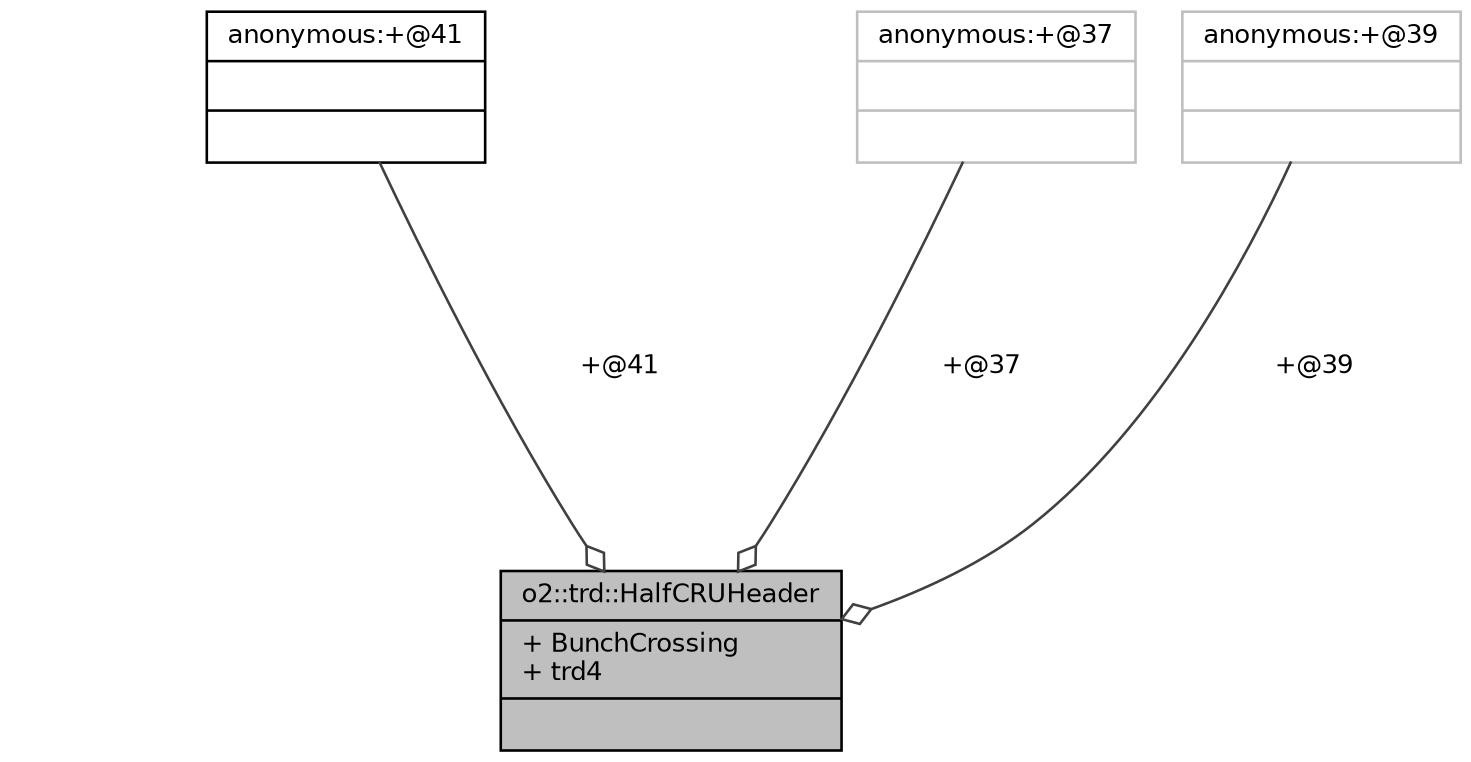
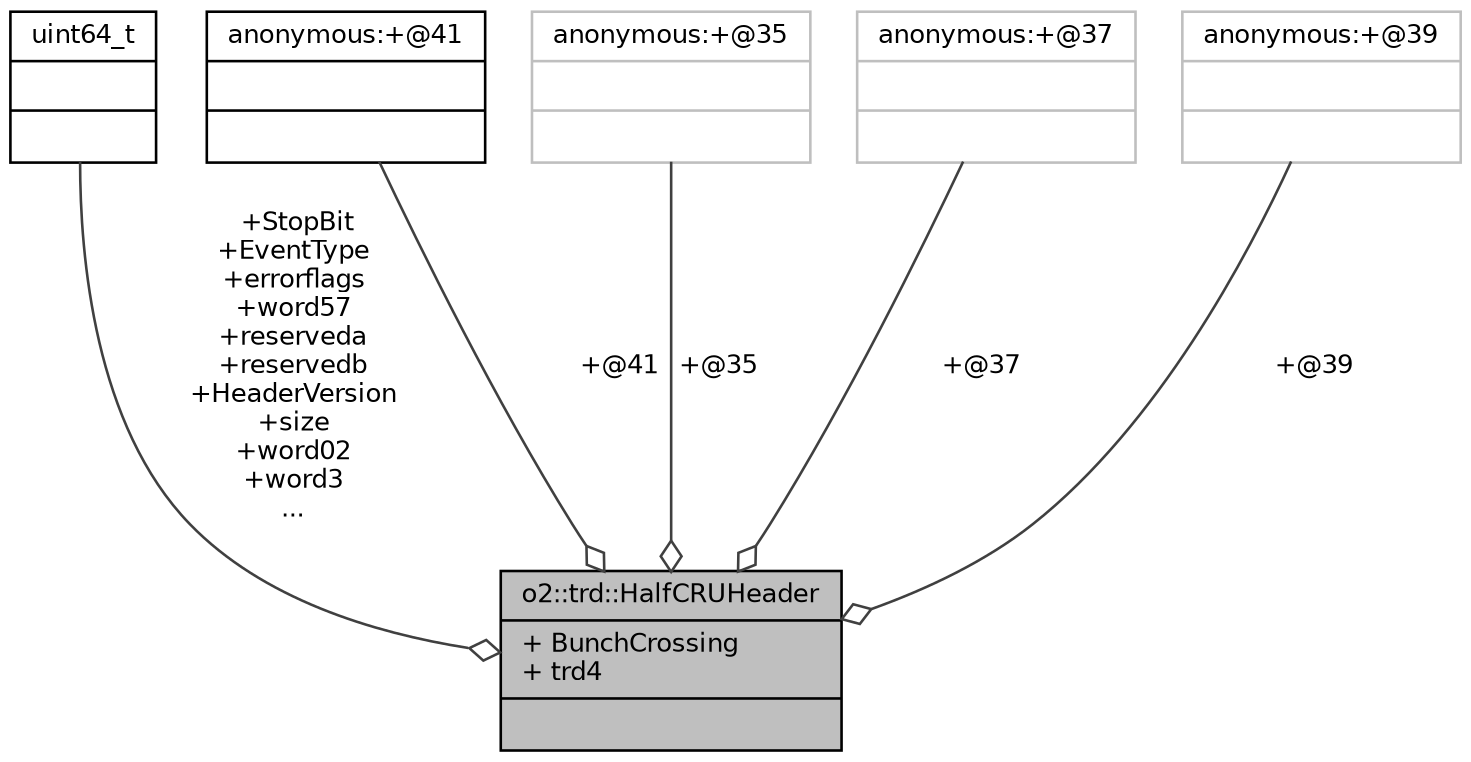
node "uint64_t": added
node "anonymous:+@35": added
